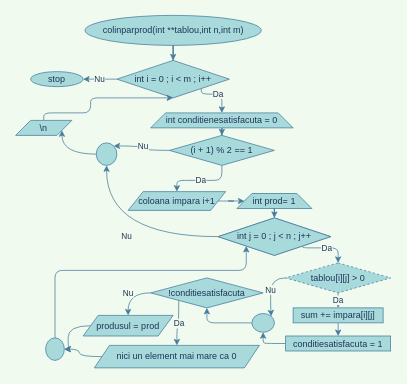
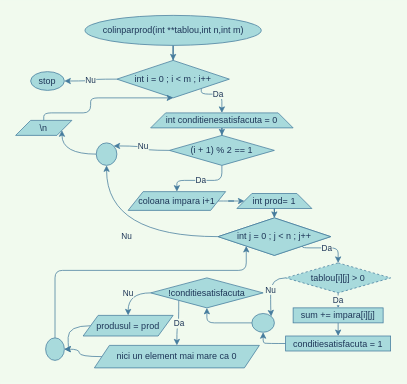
node "stop": size 53x15 -> 34x19
